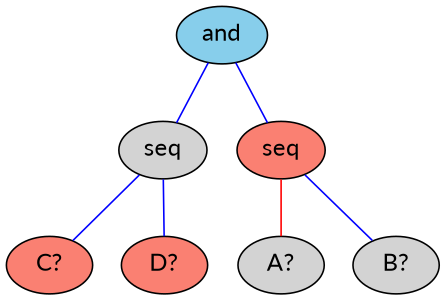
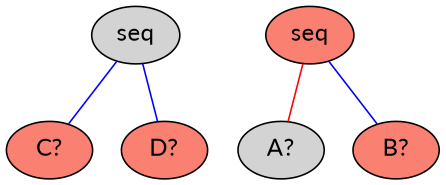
node "and": removed
node "B?": fillcolor lightgrey -> salmon
